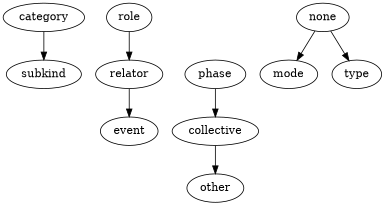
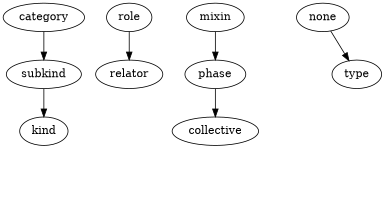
node "mixin": added
node "mode": removed
node "kind": added
node "event": removed
node "other": removed
